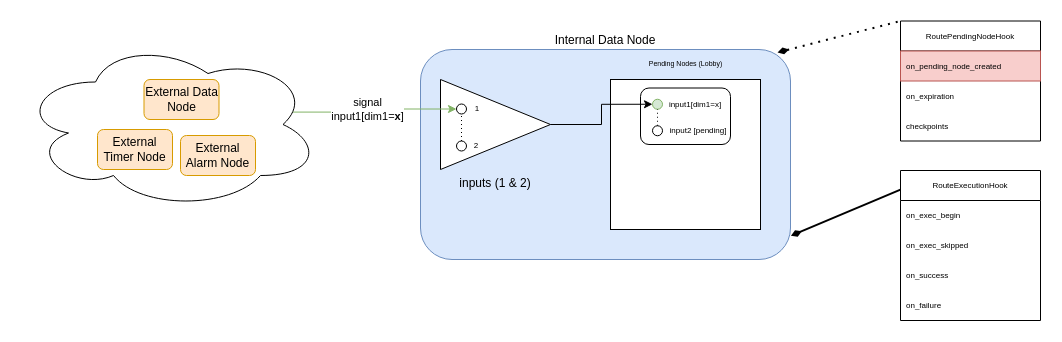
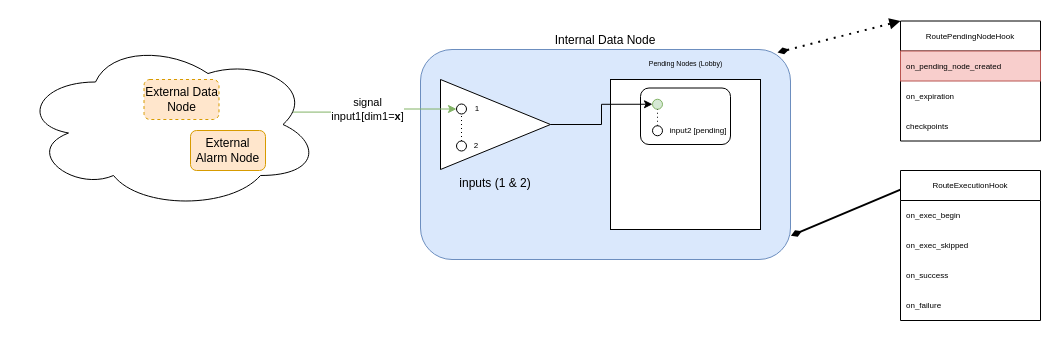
edge "RoutePendingNodeHook" -> "Internal Data Node": arrowhead none -> block
node "External Data Node": style solid -> dashed
node "input1[dim1=x]": removed
node "External Timer Node": removed
node "External Alarm Node": moved (218, 156) -> (228, 151)
